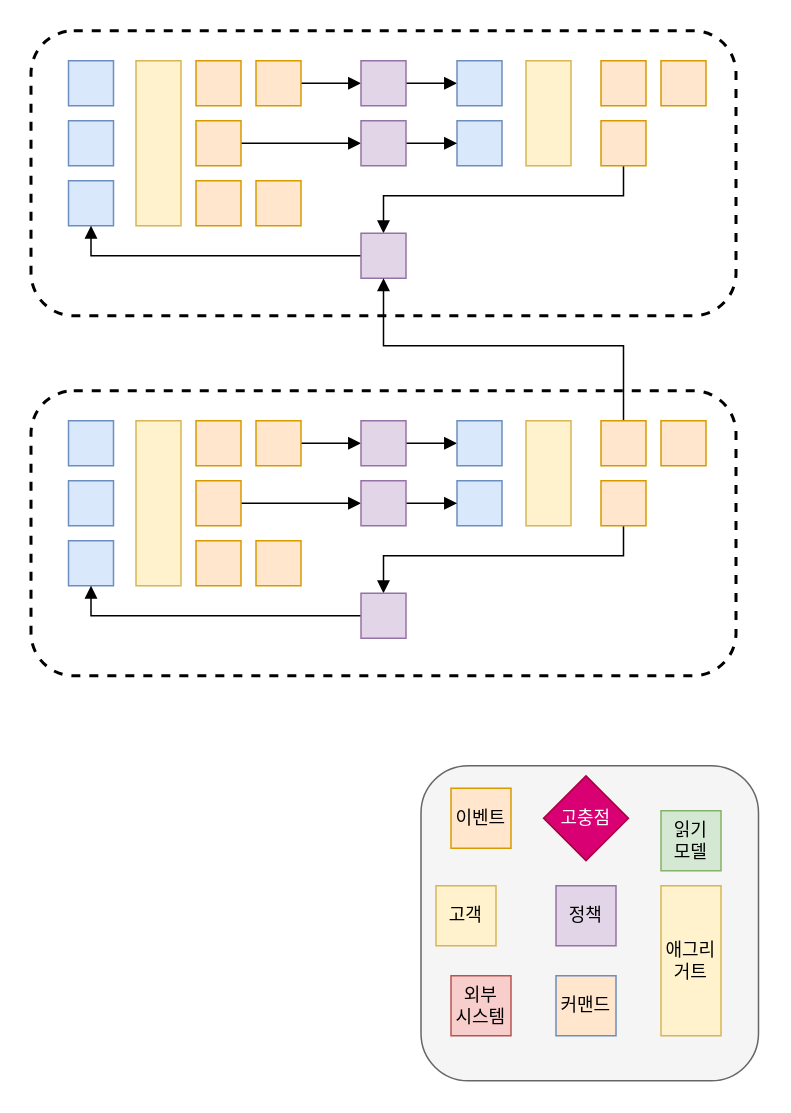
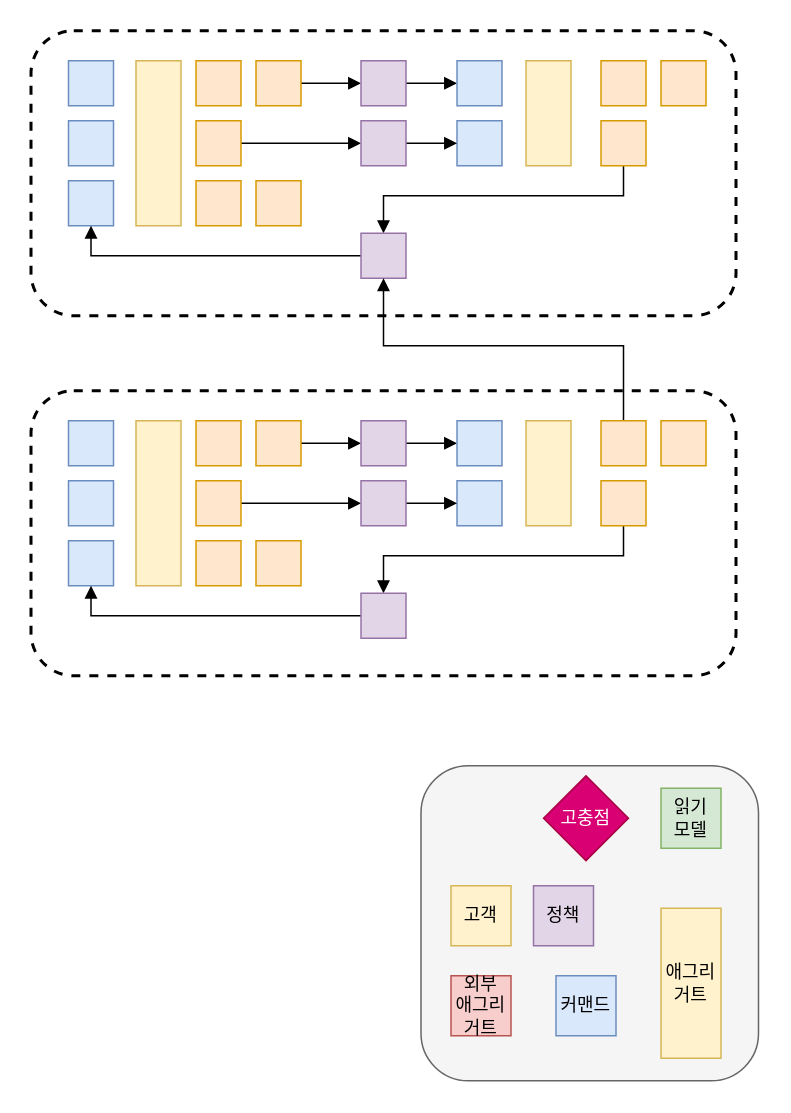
node "이벤트": removed
node "읽기 모델": moved (691, 841) -> (691, 818)
node "고객": moved (466, 916) -> (481, 916)
node "정책": moved (586, 916) -> (563, 916)
node "애그리거트": moved (691, 961) -> (691, 983)
node "외부 시스템": label "외부 시스템" -> "외부 애그리거트"
node "커맨드": fillcolor #ffe6cc -> #dae8fc
